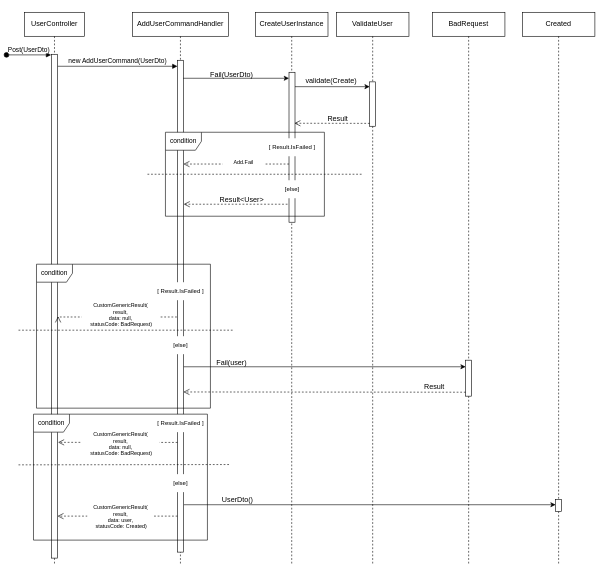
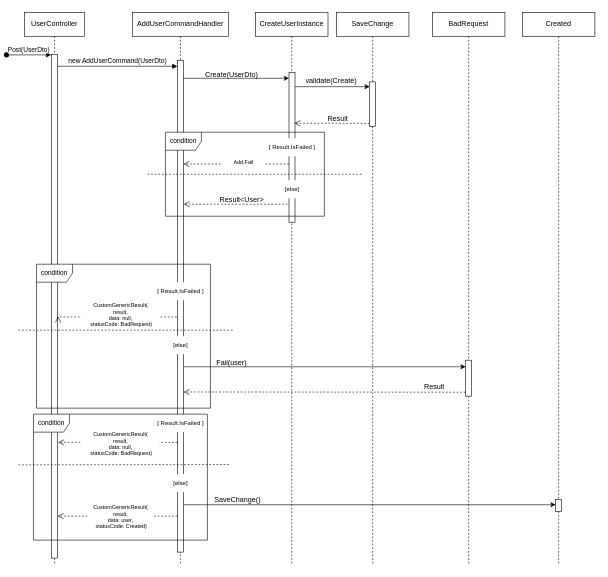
node "ValidateUser": label "ValidateUser" -> "SaveChange"
node "Fail(UserDto)": label "Fail(UserDto)" -> "Create(UserDto)"
node "UserDto()": label "UserDto()" -> "SaveChange()"
